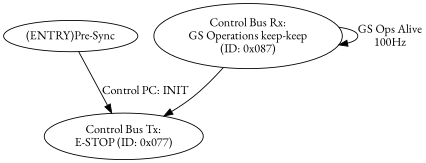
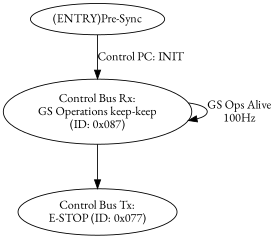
edge "(ENTRY)Pre-Sync" -> "Control Bus Tx: E-STOP (ID: 0x077)": now "(ENTRY)Pre-Sync" -> "Control Bus Rx: GS Operations keep-keep (ID: 0x087)"
